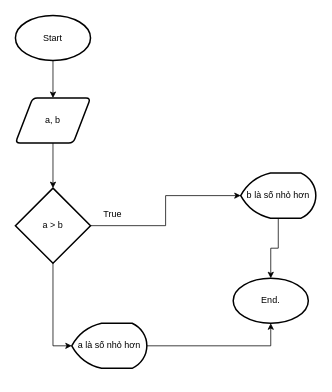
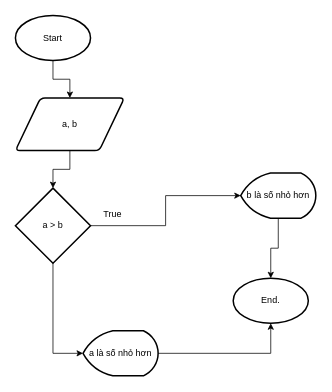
node "a, b": size 75x45 -> 109x53
node "a là số nhỏ hơn": moved (109, 345) -> (120, 353)
